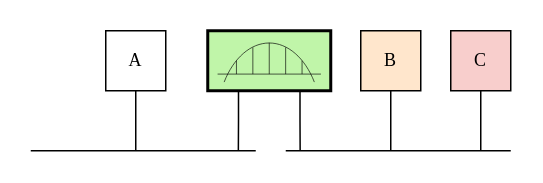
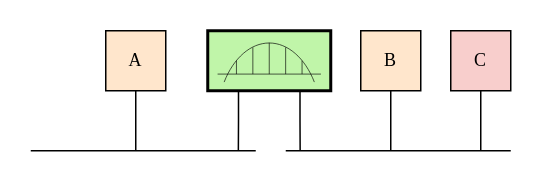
node "A": fillcolor #ffffff -> #ffe6cc
